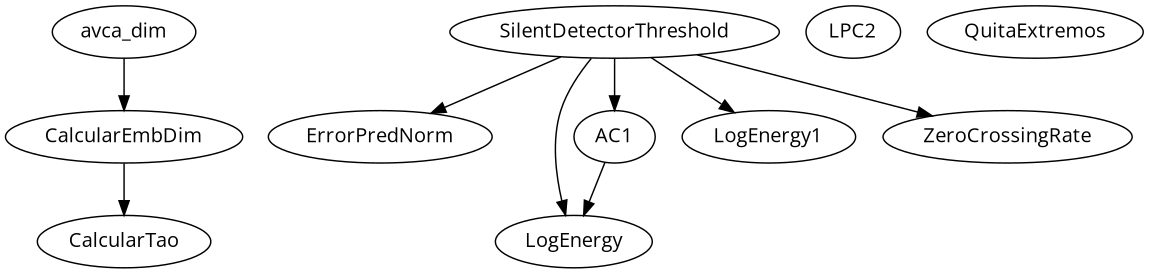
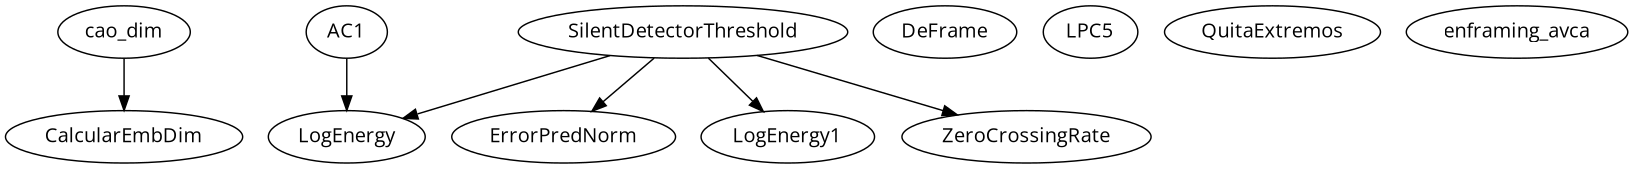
node "avca_dim": label "avca_dim" -> "cao_dim"
node "LPC2": label "LPC2" -> "LPC5"
node "DeFrame": added
node "enframing_avca": added
edge "SilentDetectorThreshold" -> "AC1": removed
node "CalcularTao": removed
